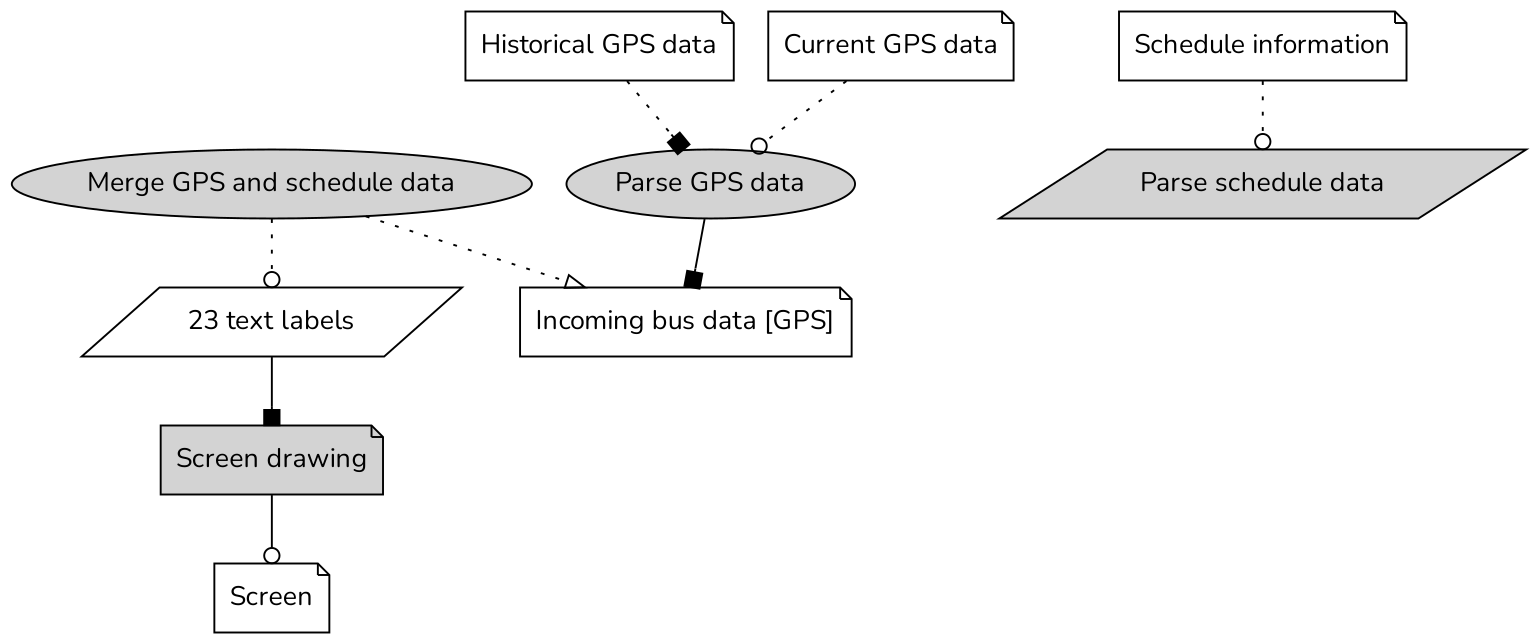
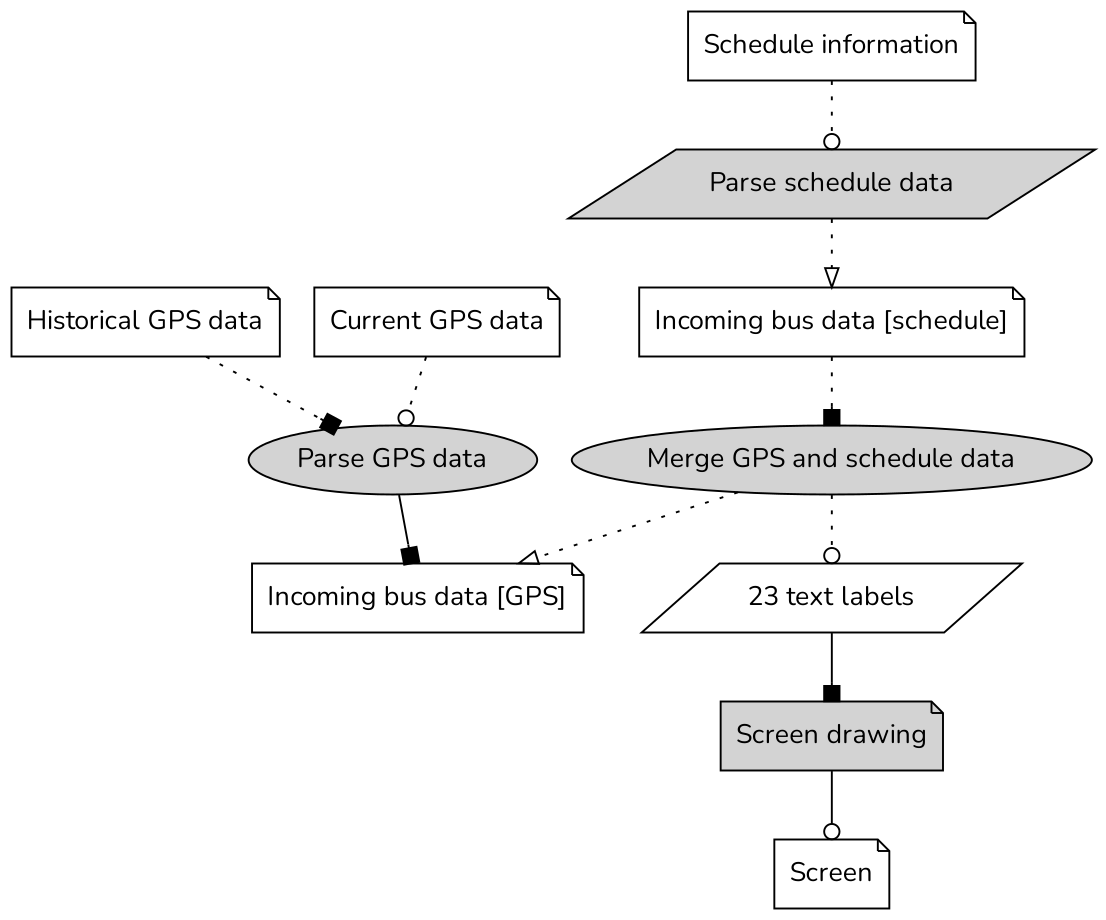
node "Incoming bus data [schedule]": added
